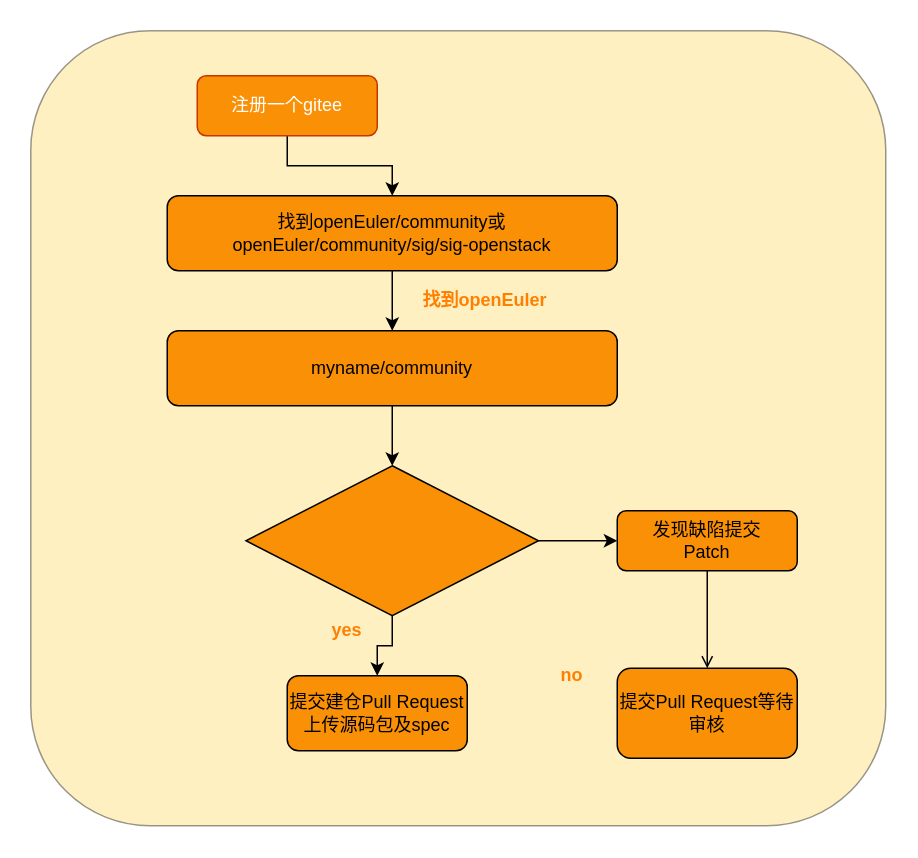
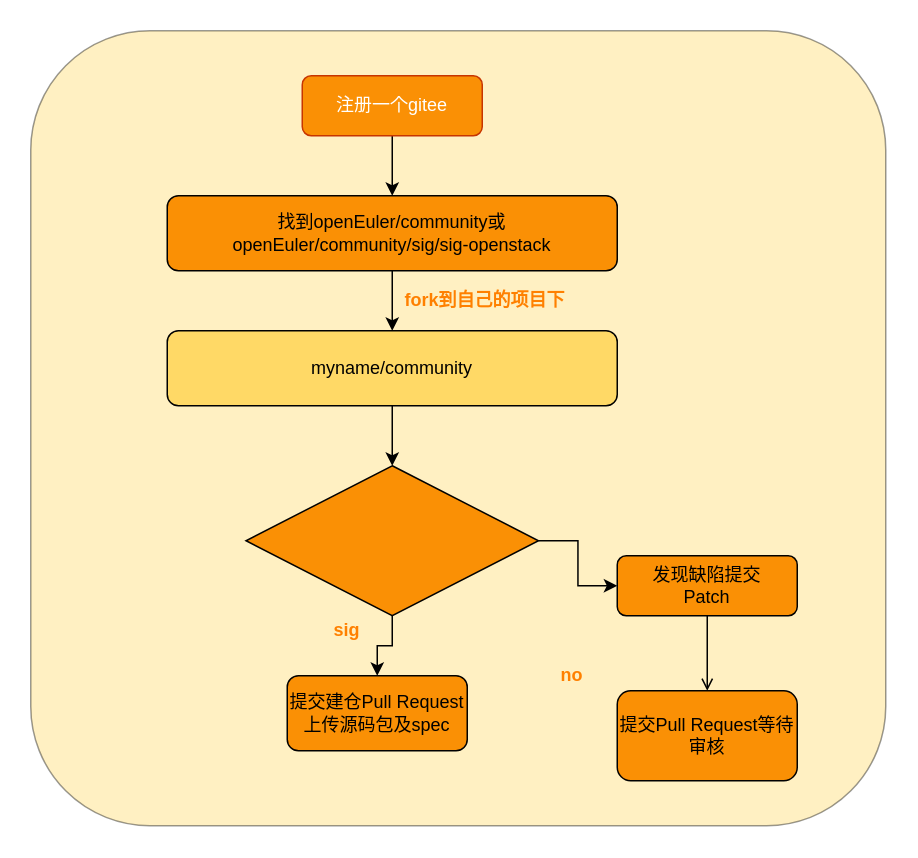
node "注册一个gitee": moved (287, 106) -> (392, 106)
node "找到openEuler": label "找到openEuler" -> "fork到自己的项目下"
node "myname/community": fillcolor #fa9005 -> #ffd966
node "发现缺陷提交 Patch": moved (707, 541) -> (707, 586)
node "yes": label "yes" -> "sig"
node "提交Pull Request等待审核": moved (707, 713) -> (707, 736)
